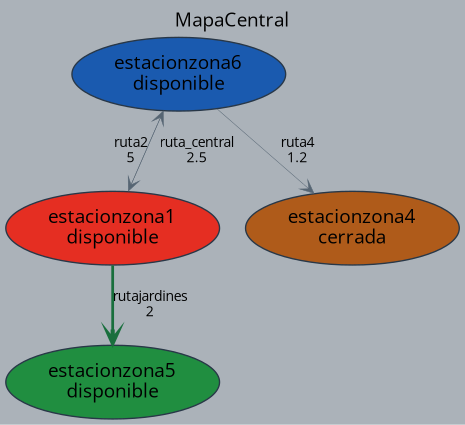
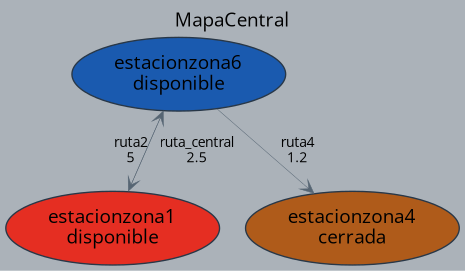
node "estacionzona5 disponible": removed
